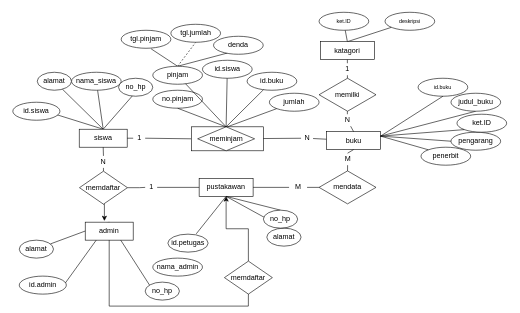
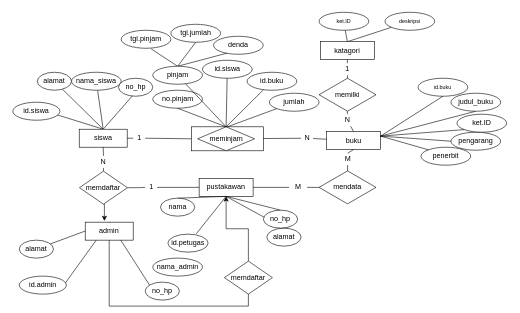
edge "tgl.jumlah" -- "pinjam": style dashed -> solid
edge "pustakawan" -- "nama": added
node "nama": added
